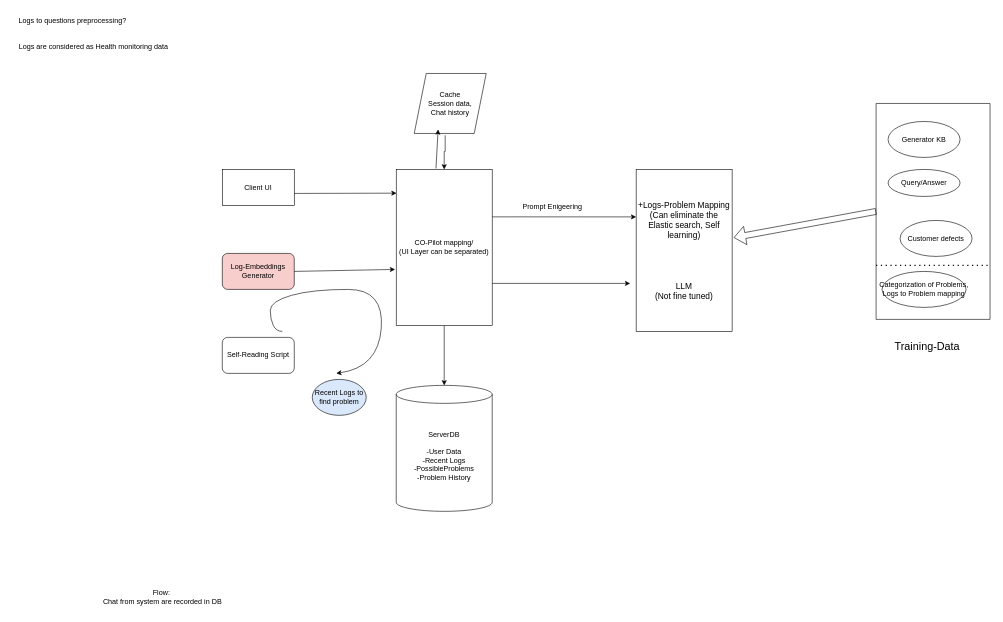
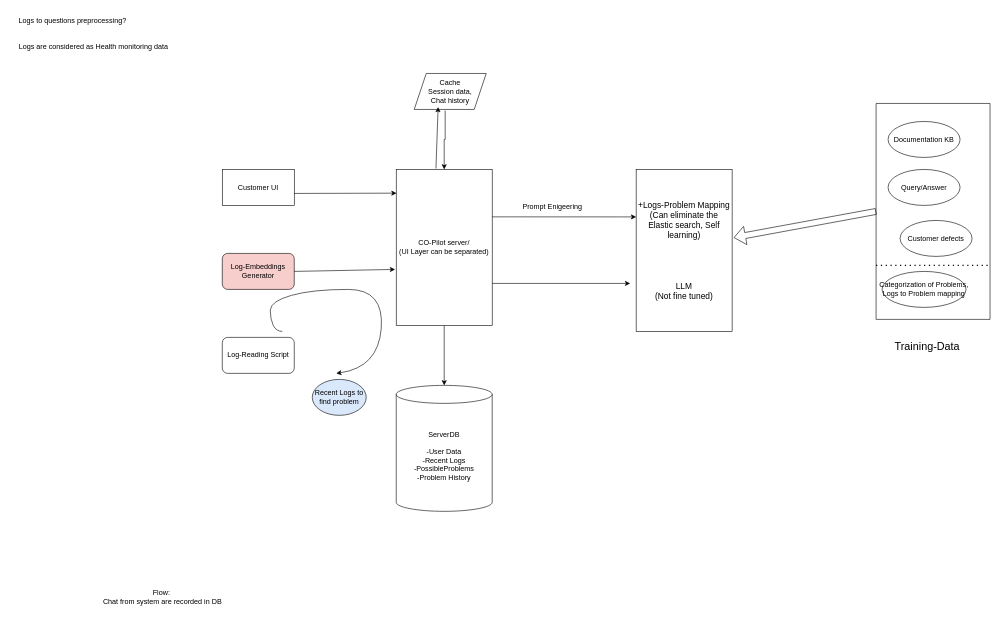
node "Cache Session data, Chat history": size 72x60 -> 72x36
node "Generator KB": label "Generator KB" -> "Documentation KB"
node "Query/Answer": size 72x27 -> 72x36
node "Client UI": label "Client UI" -> "Customer UI"
node "CO-Pilot mapping/ (UI Layer can be separated)": label "CO-Pilot mapping/ (UI Layer can be separated)" -> "CO-Pilot server/ (UI Layer can be separated)"
node "Self-Reading Script": label "Self-Reading Script" -> "Log-Reading Script"
